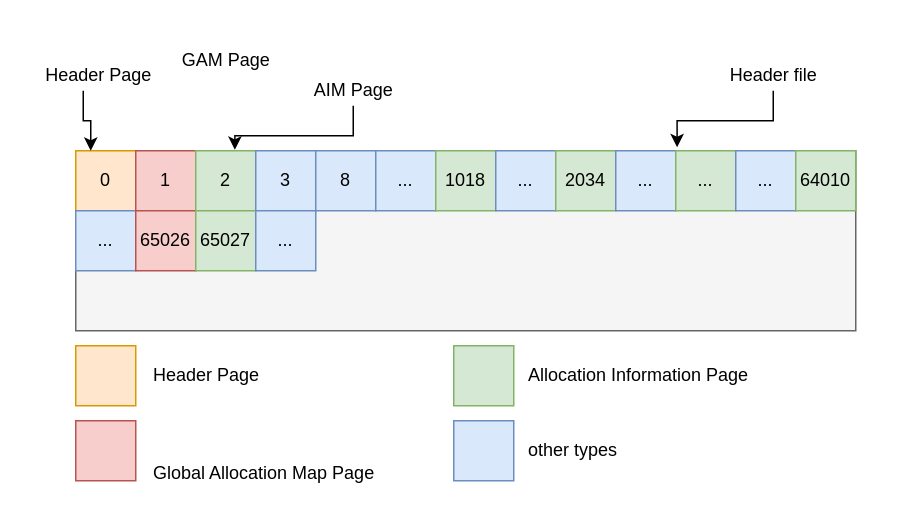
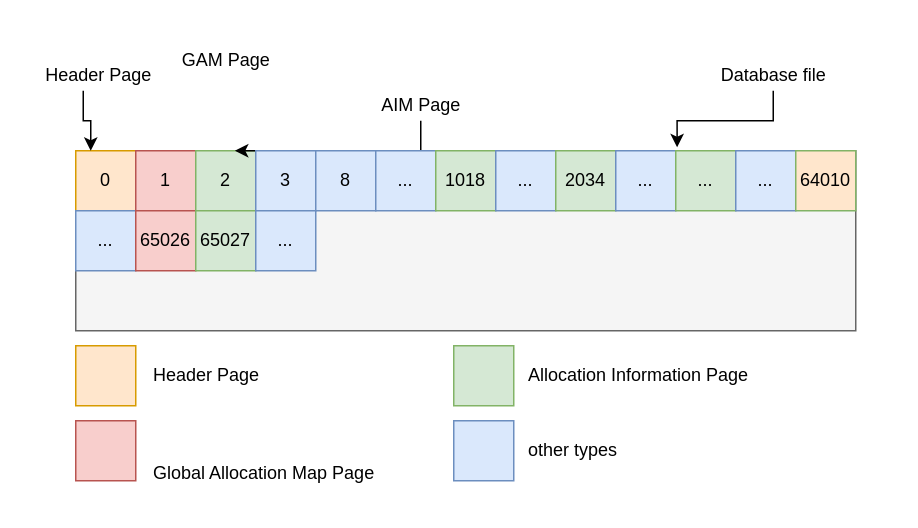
node "Header file": label "Header file" -> "Database file"
node "AIM Page": moved (353, 91) -> (421, 106)
node "64010": fillcolor #d5e8d4 -> #ffe6cc
